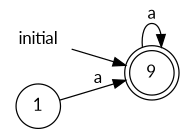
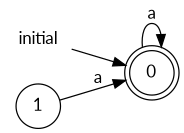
node "9": label "9" -> "0"
